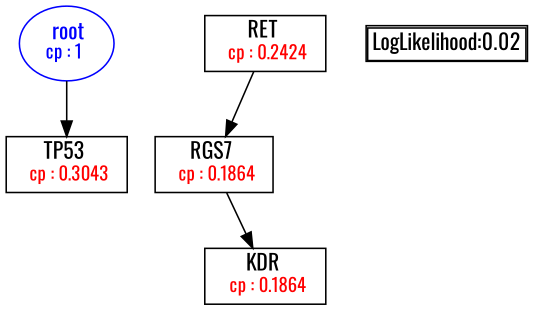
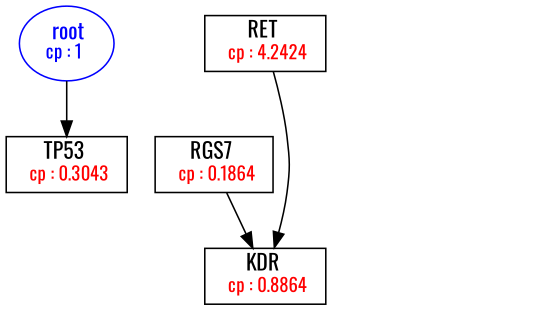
node "LogLikelihood:0.02": removed
node "RET": text "cp : 0.2424" -> "cp : 4.2424"
edge "RET" -> "RGS7": now "RET" -> "KDR"
node "KDR": text "cp : 0.1864" -> "cp : 0.8864"
